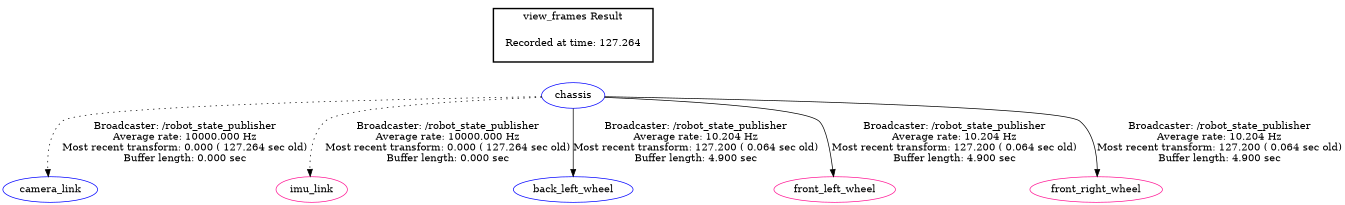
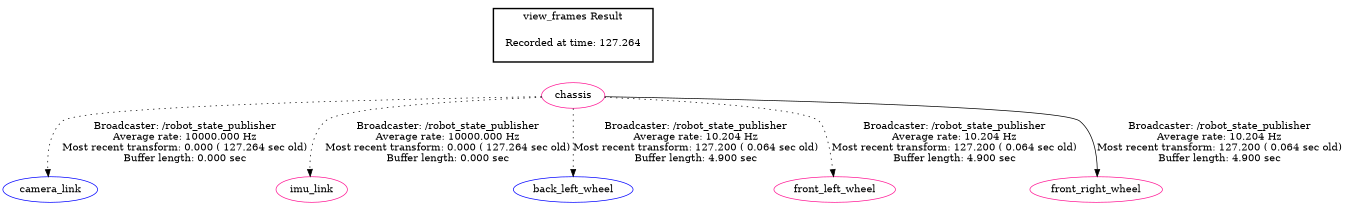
node "chassis": color blue -> deeppink
edge "chassis" -> "front_left_wheel": style solid -> dotted
edge "chassis" -> "back_left_wheel": style solid -> dotted
